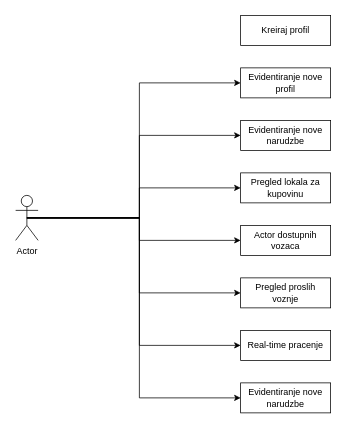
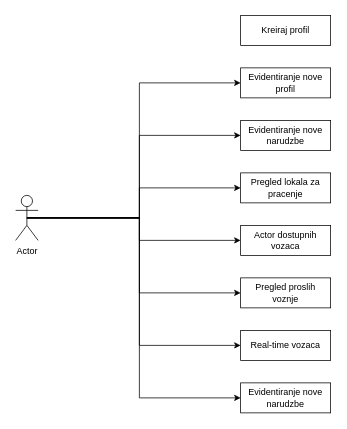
node "Pregled lokala za kupovinu": label "Pregled lokala za kupovinu" -> "Pregled lokala za pracenje"
node "Real-time pracenje": label "Real-time pracenje" -> "Real-time vozaca"
